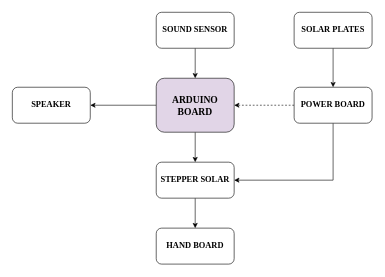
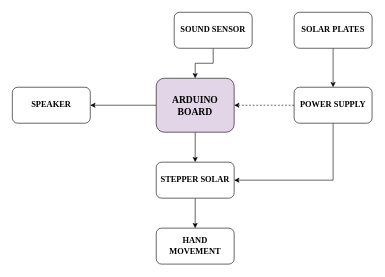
node "SOUND SENSOR": moved (195, 30) -> (213, 30)
node "POWER BOARD": label "POWER BOARD" -> "POWER SUPPLY"
node "HAND BOARD": label "HAND BOARD" -> "HAND MOVEMENT"
